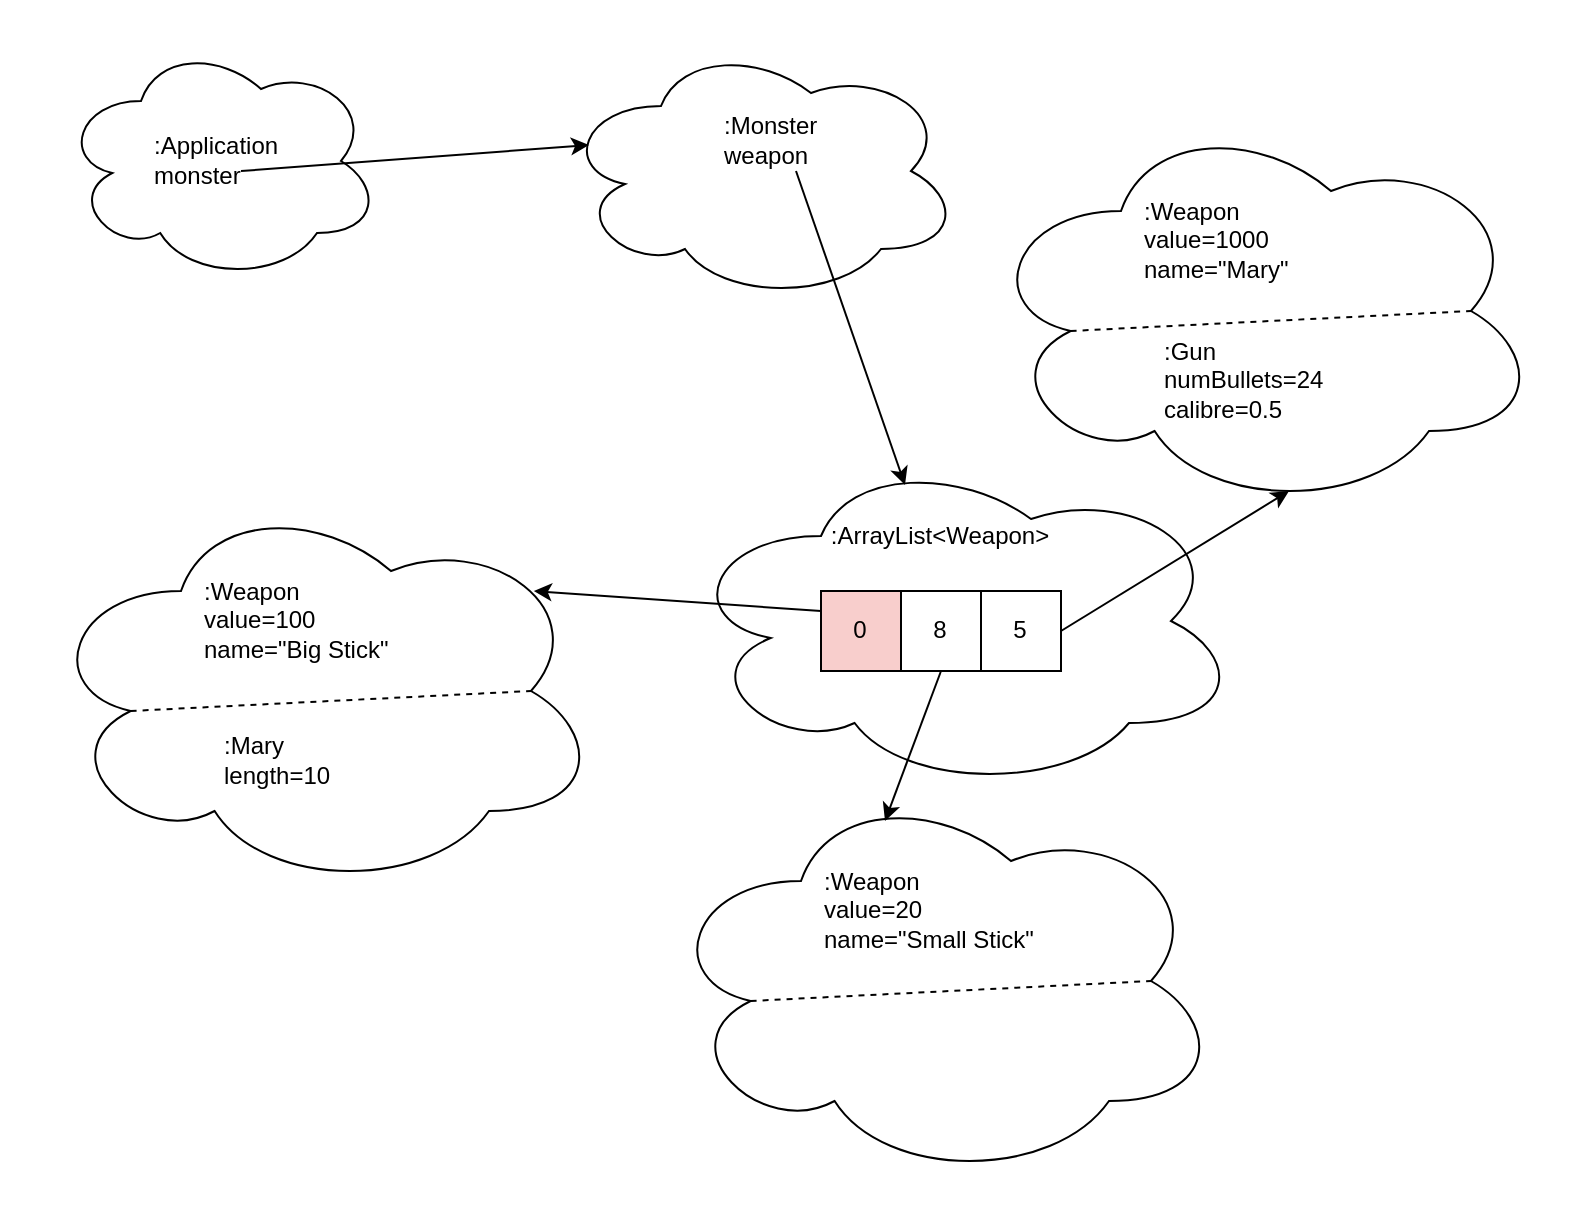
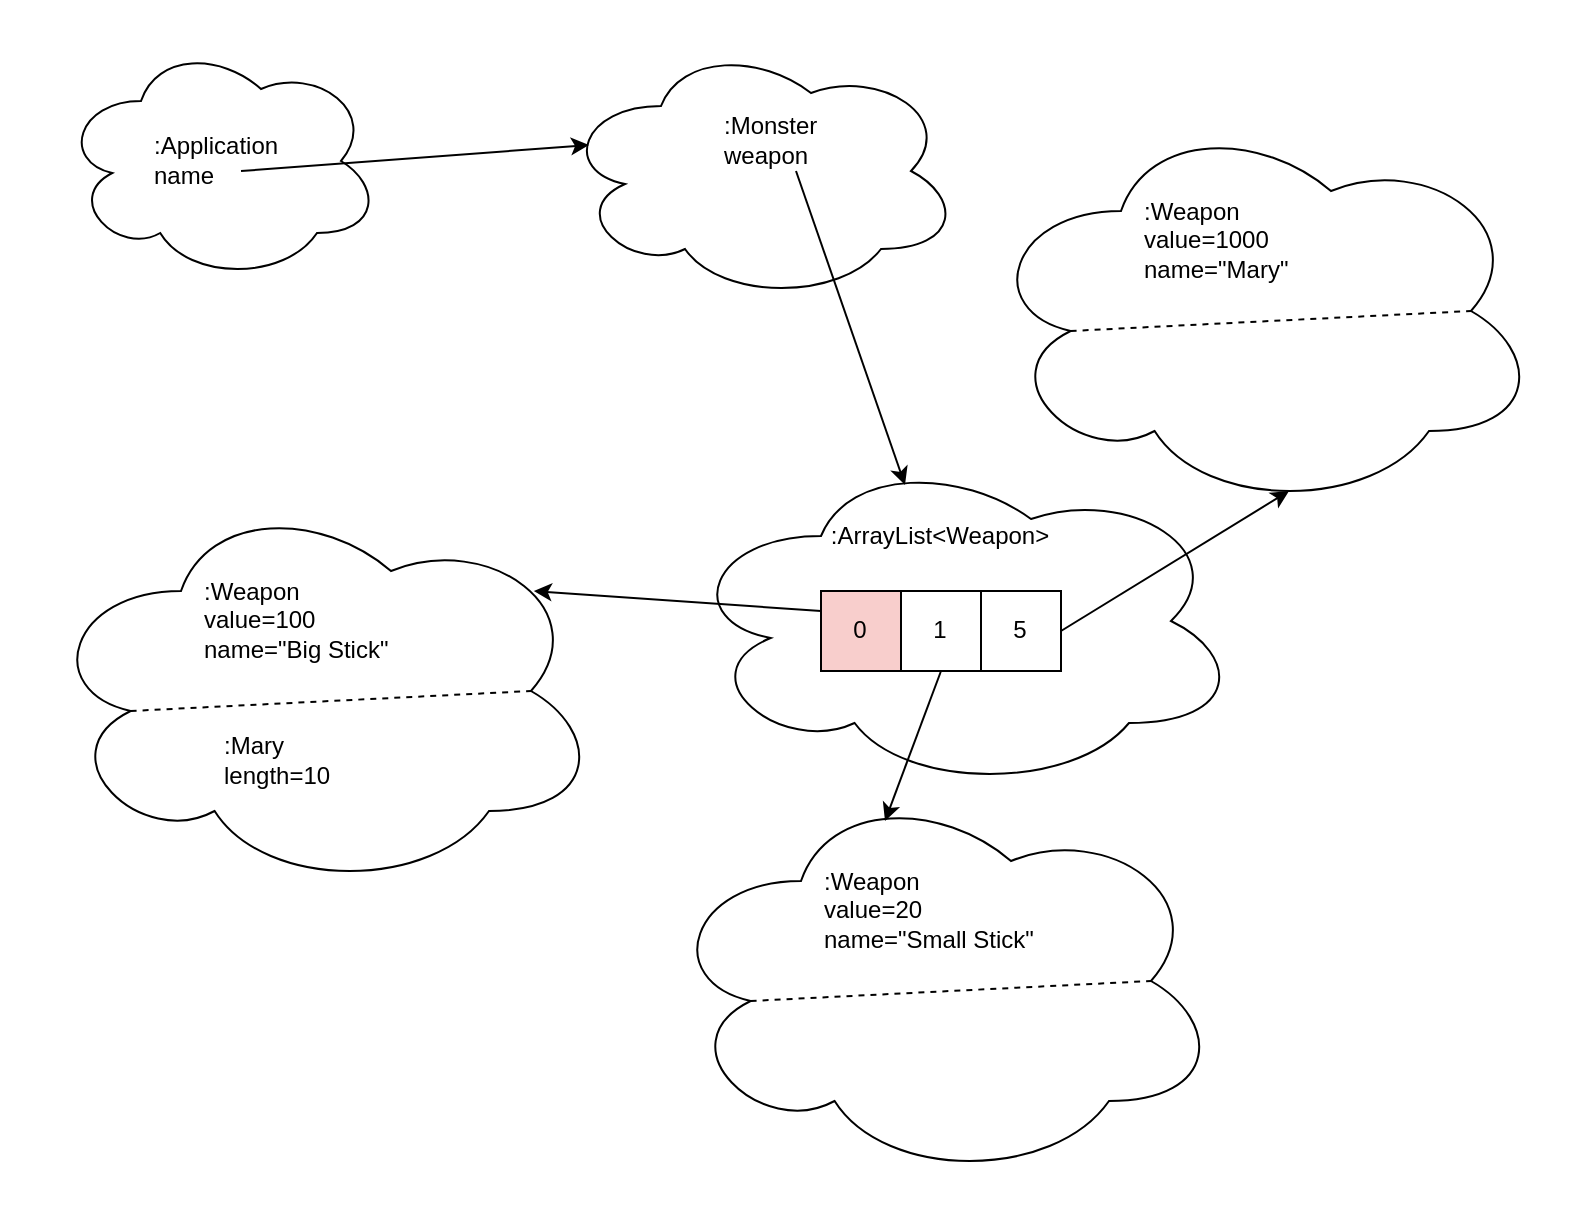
node ":Application monster": label ":Application monster" -> ":Application name"
node ":Gun numBullets=24 calibre=0.5": removed
node "8": label "8" -> "1"
